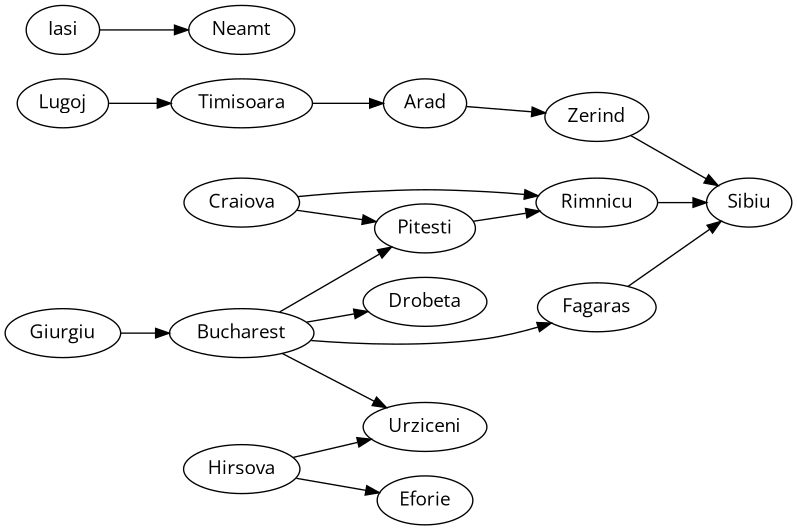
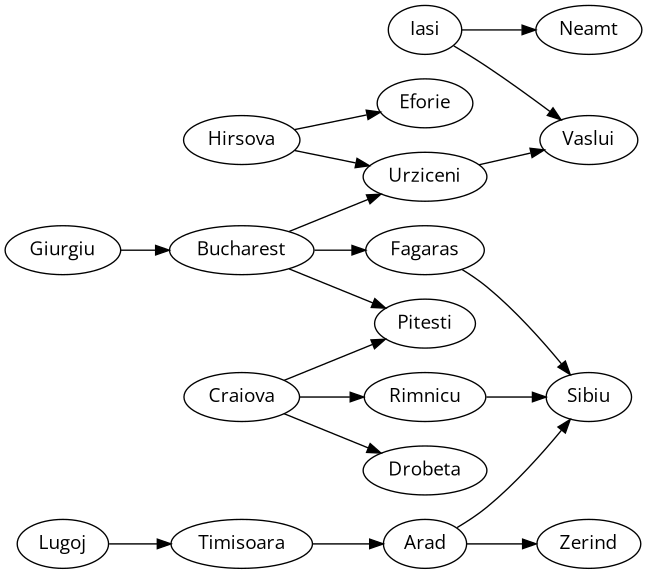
node "Vaslui": added
edge "Zerind" -> "Sibiu": now "Arad" -> "Sibiu"
edge "Pitesti" -> "Rimnicu": removed
edge "Bucharest" -> "Drobeta": now "Craiova" -> "Drobeta"
